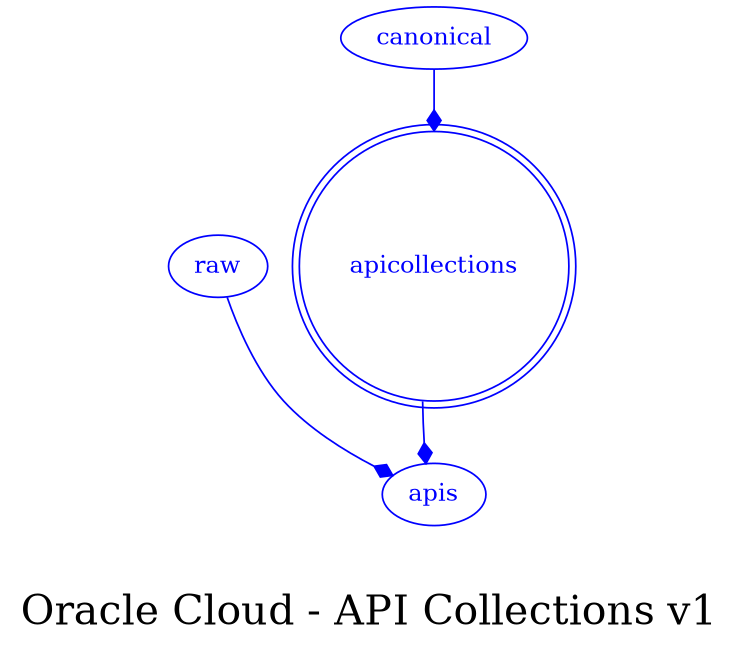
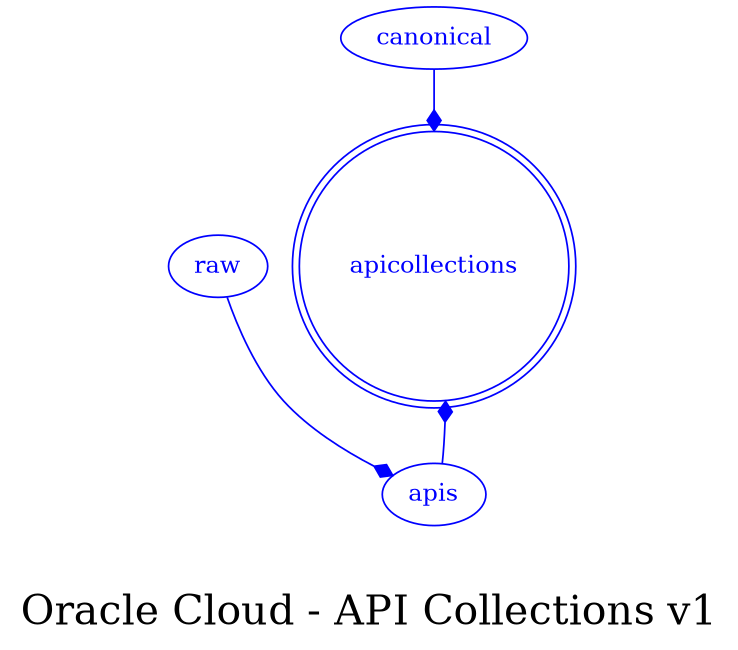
edge "apicollections" -> "apis": reversed
